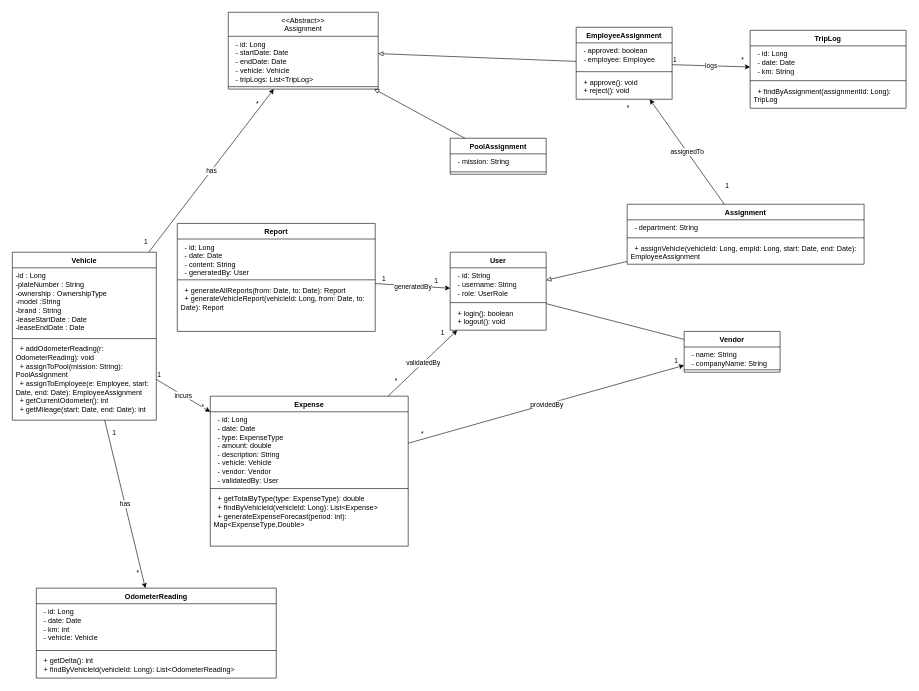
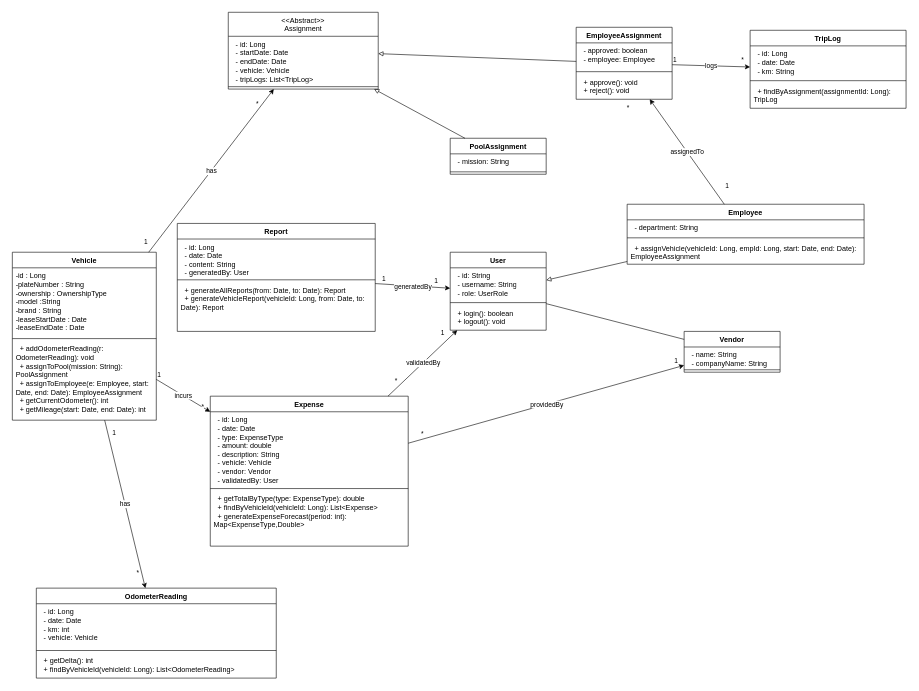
node "Assignment": label "Assignment" -> "Employee"
